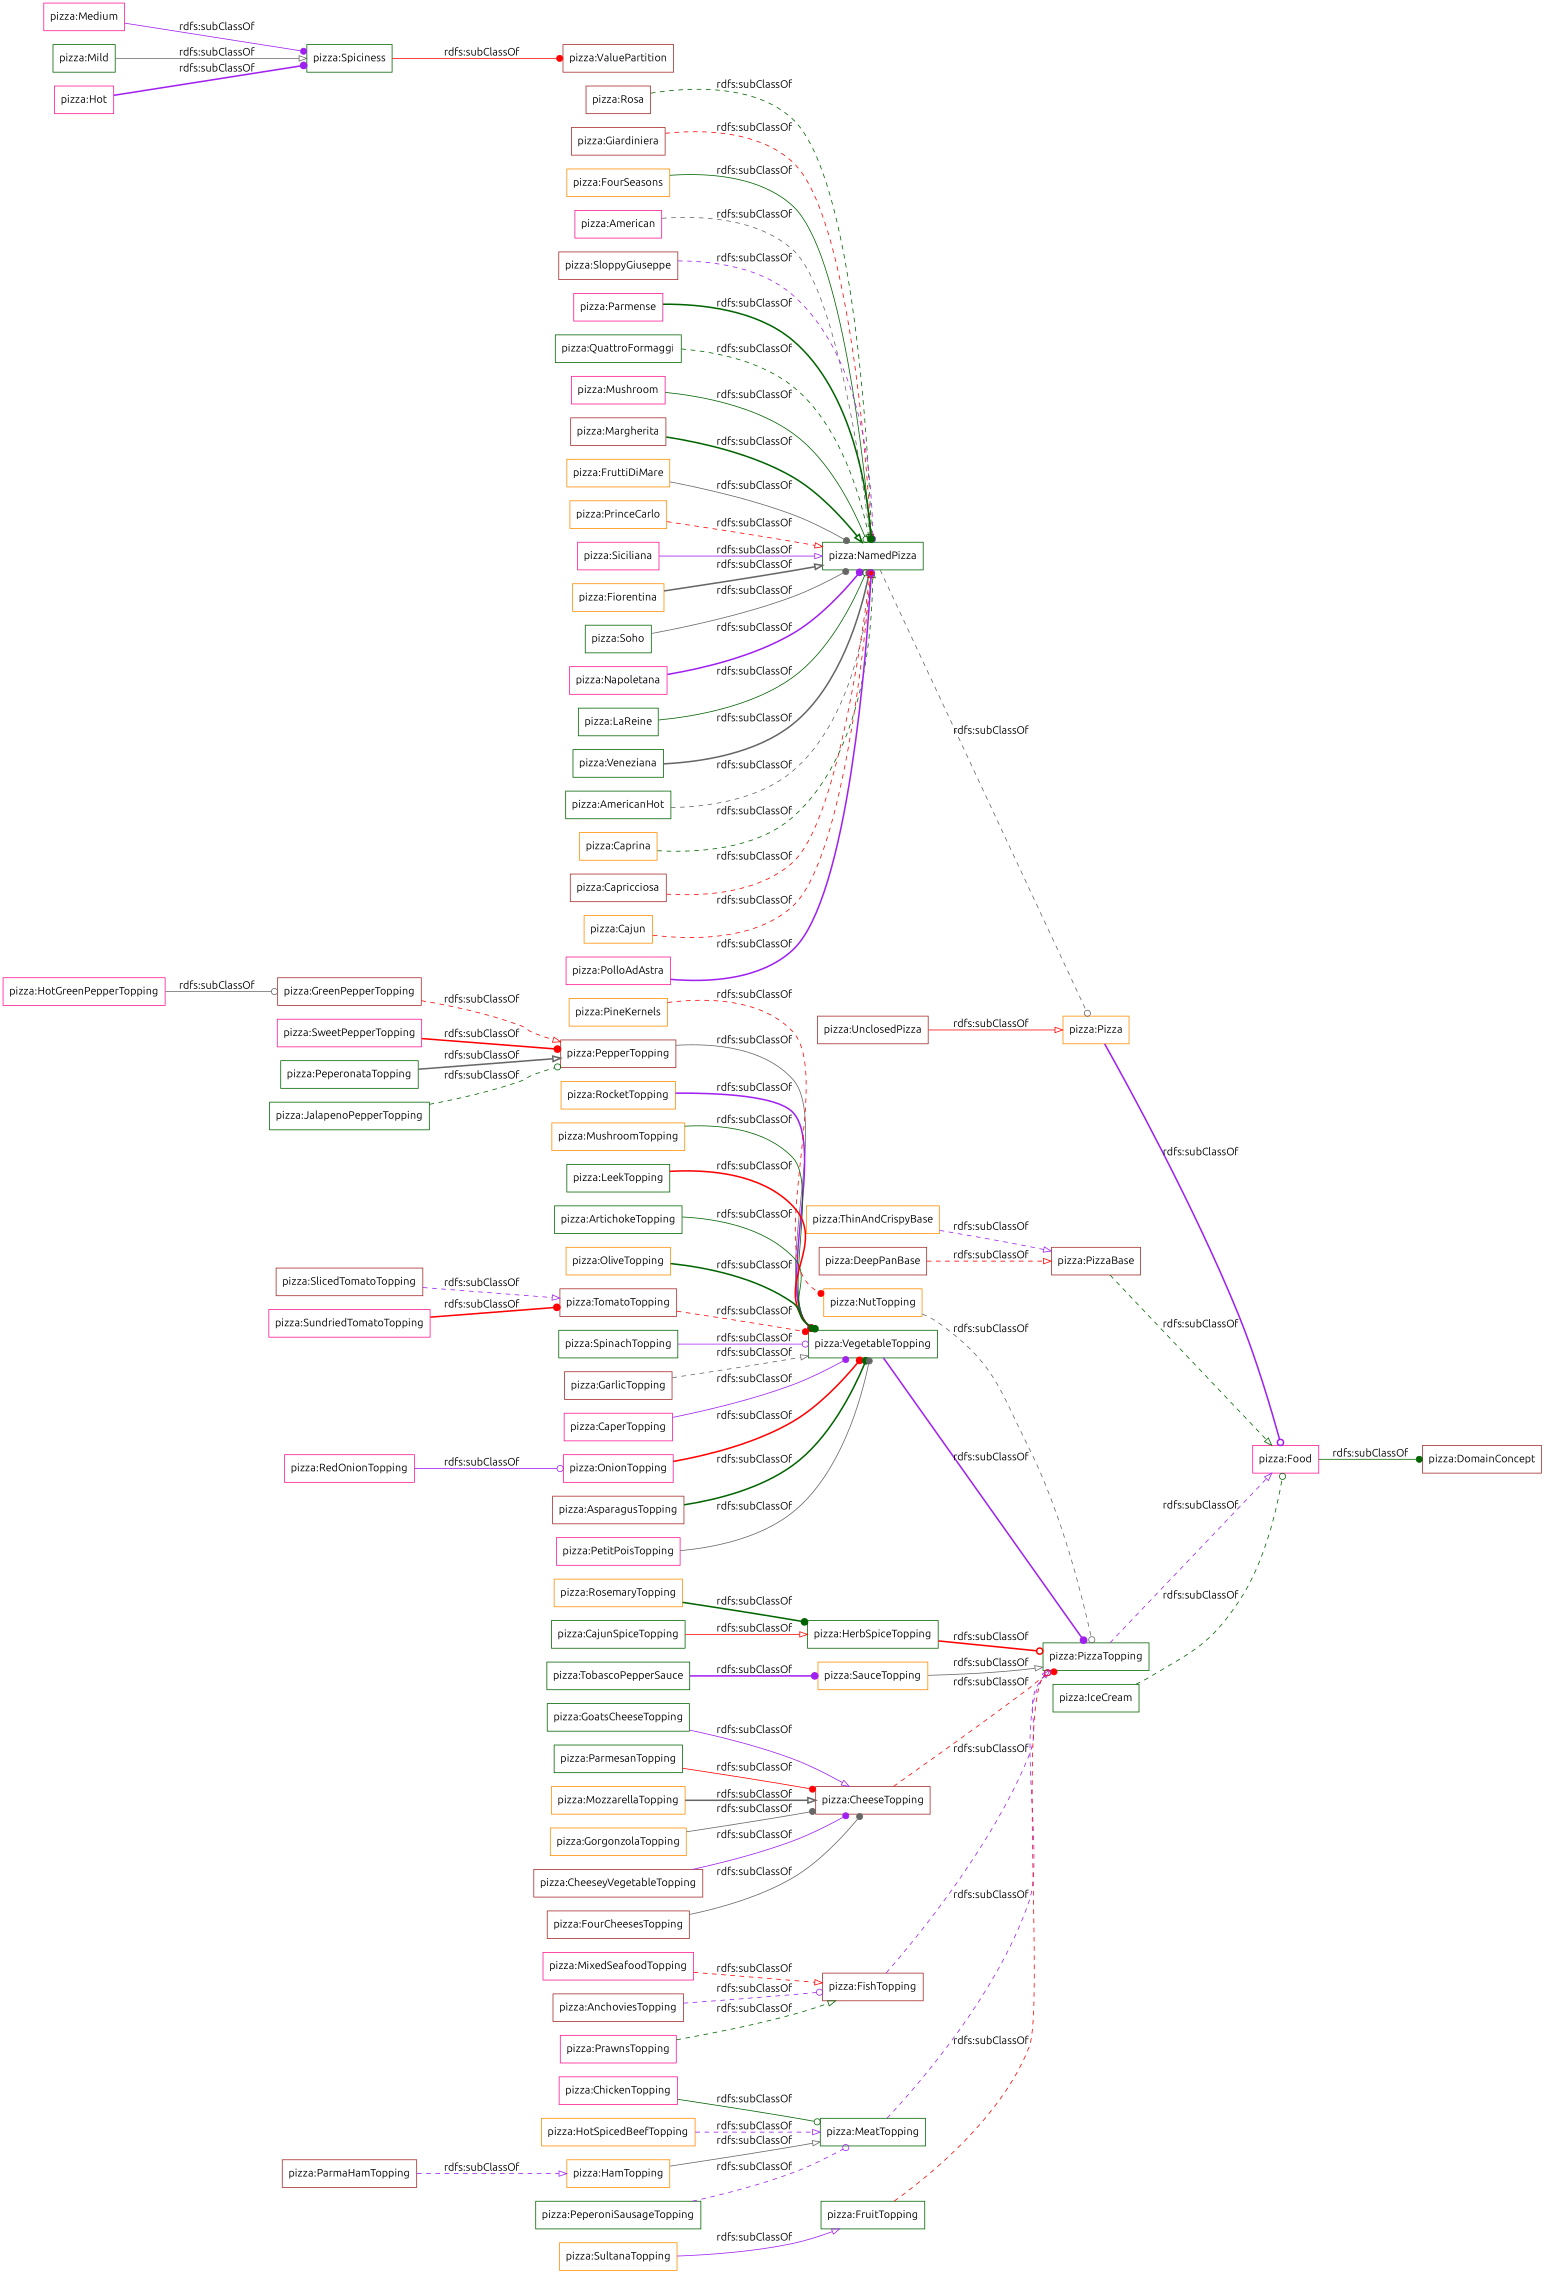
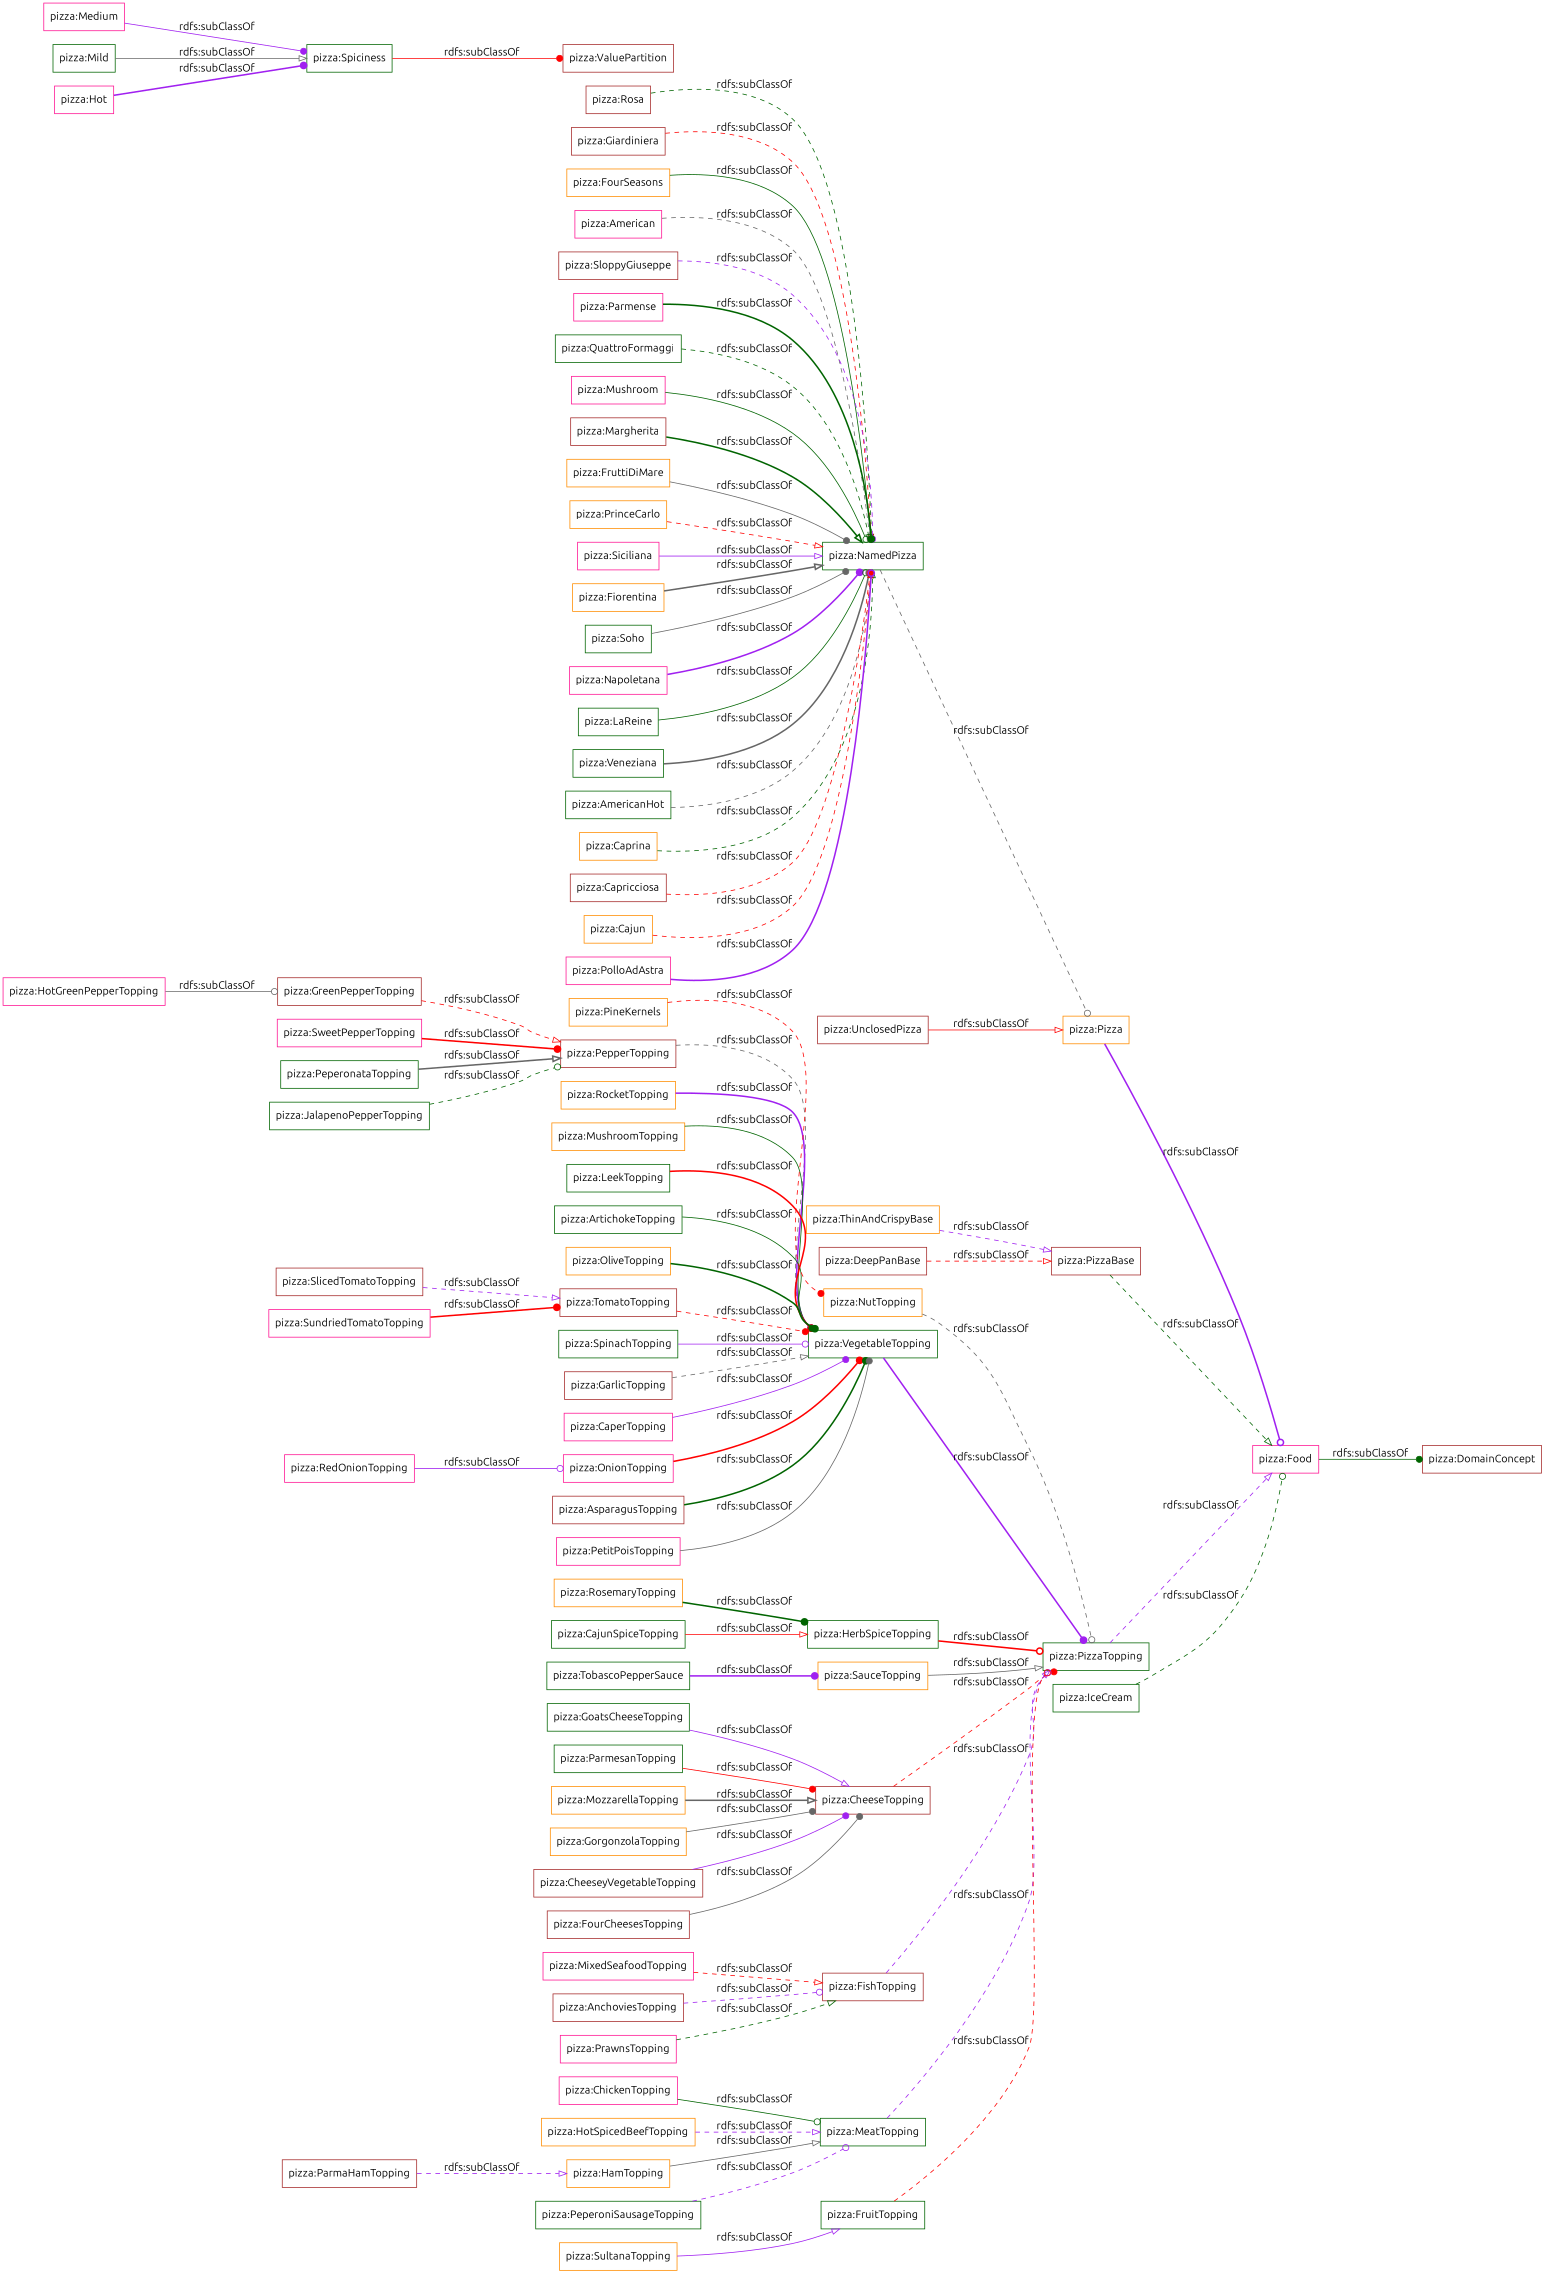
edge "pizza:PepperTopping" -> "pizza:VegetableTopping": style solid -> dashed
